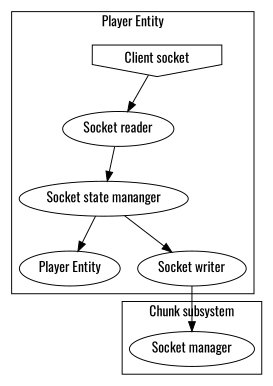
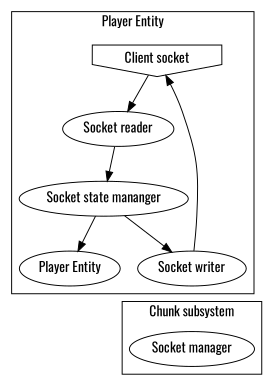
edge "Socket writer" -> "Socket manager": now "Socket writer" -> "Client socket"
